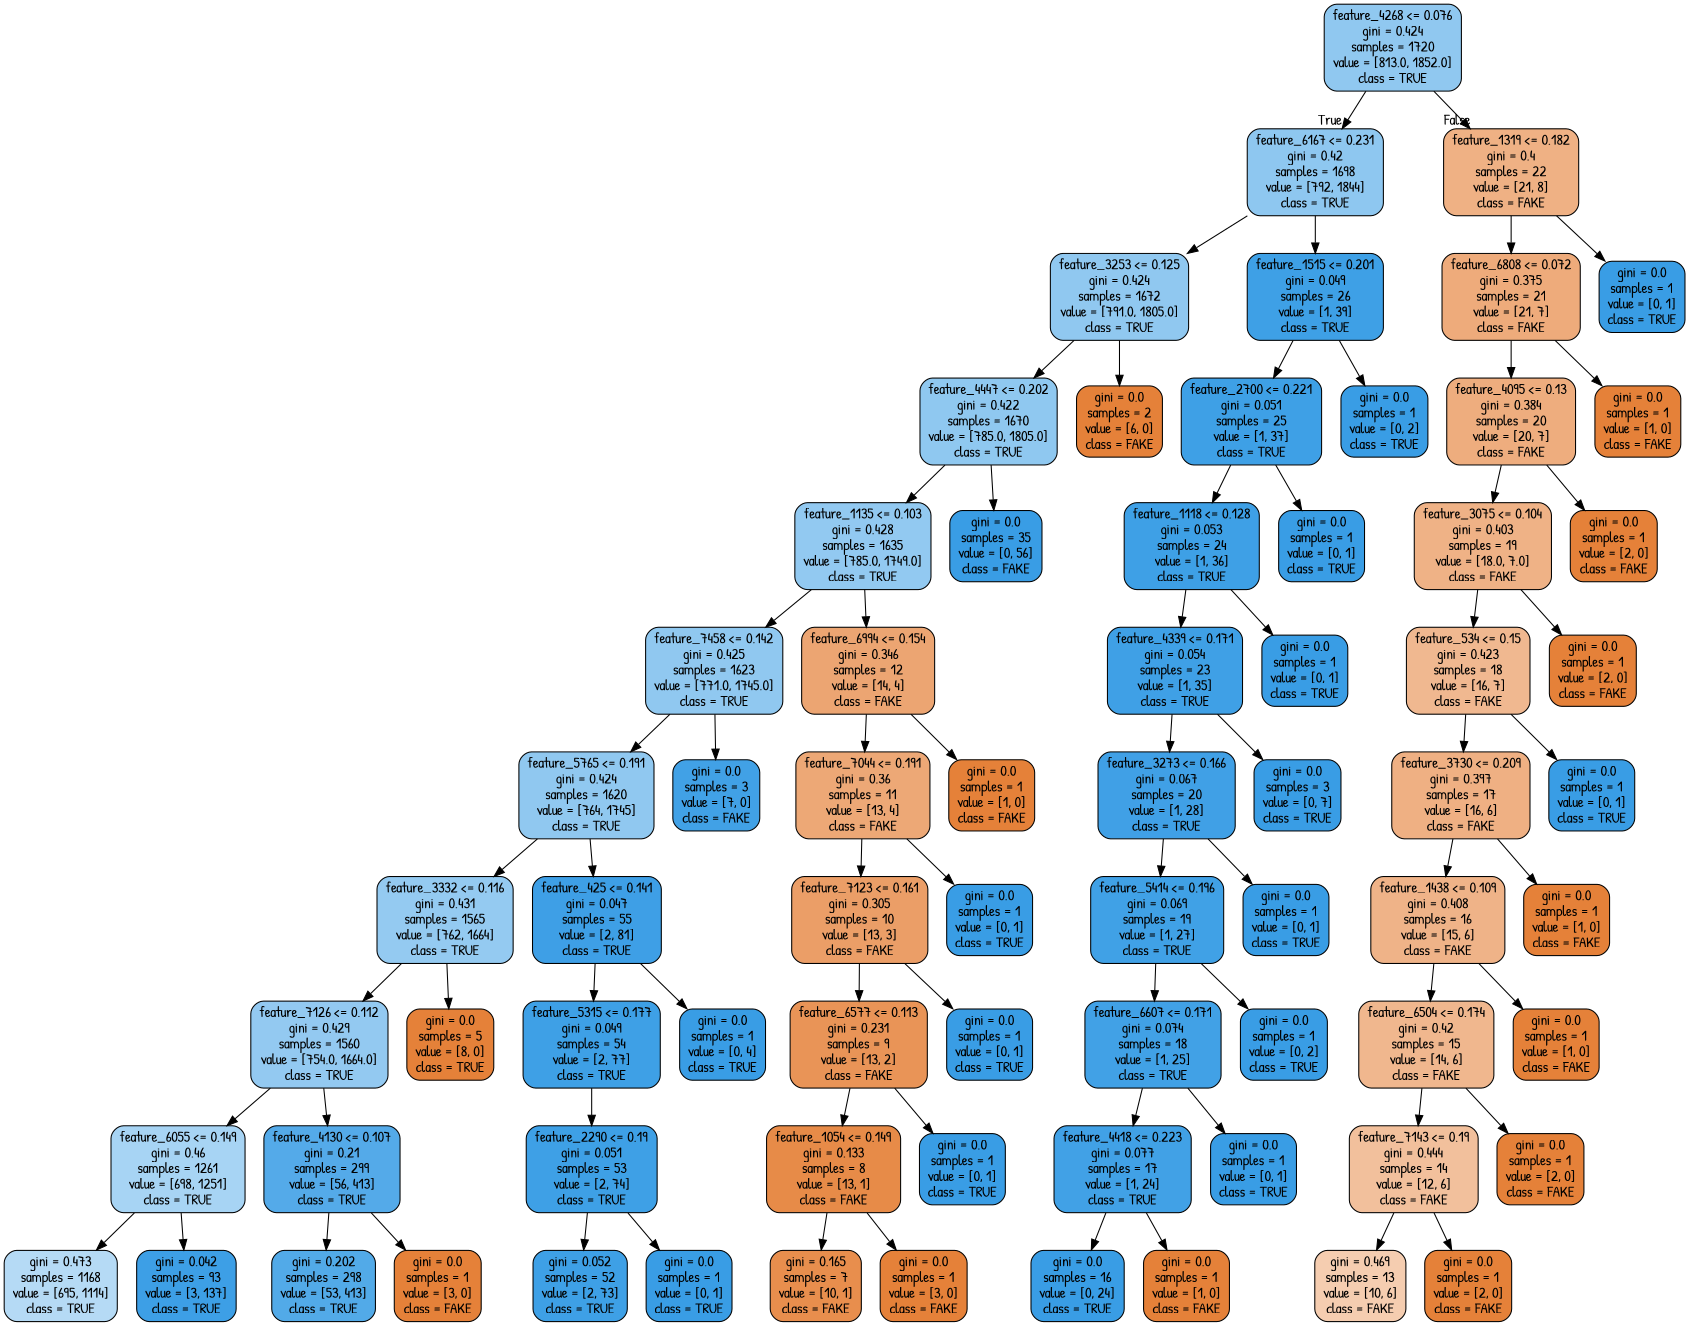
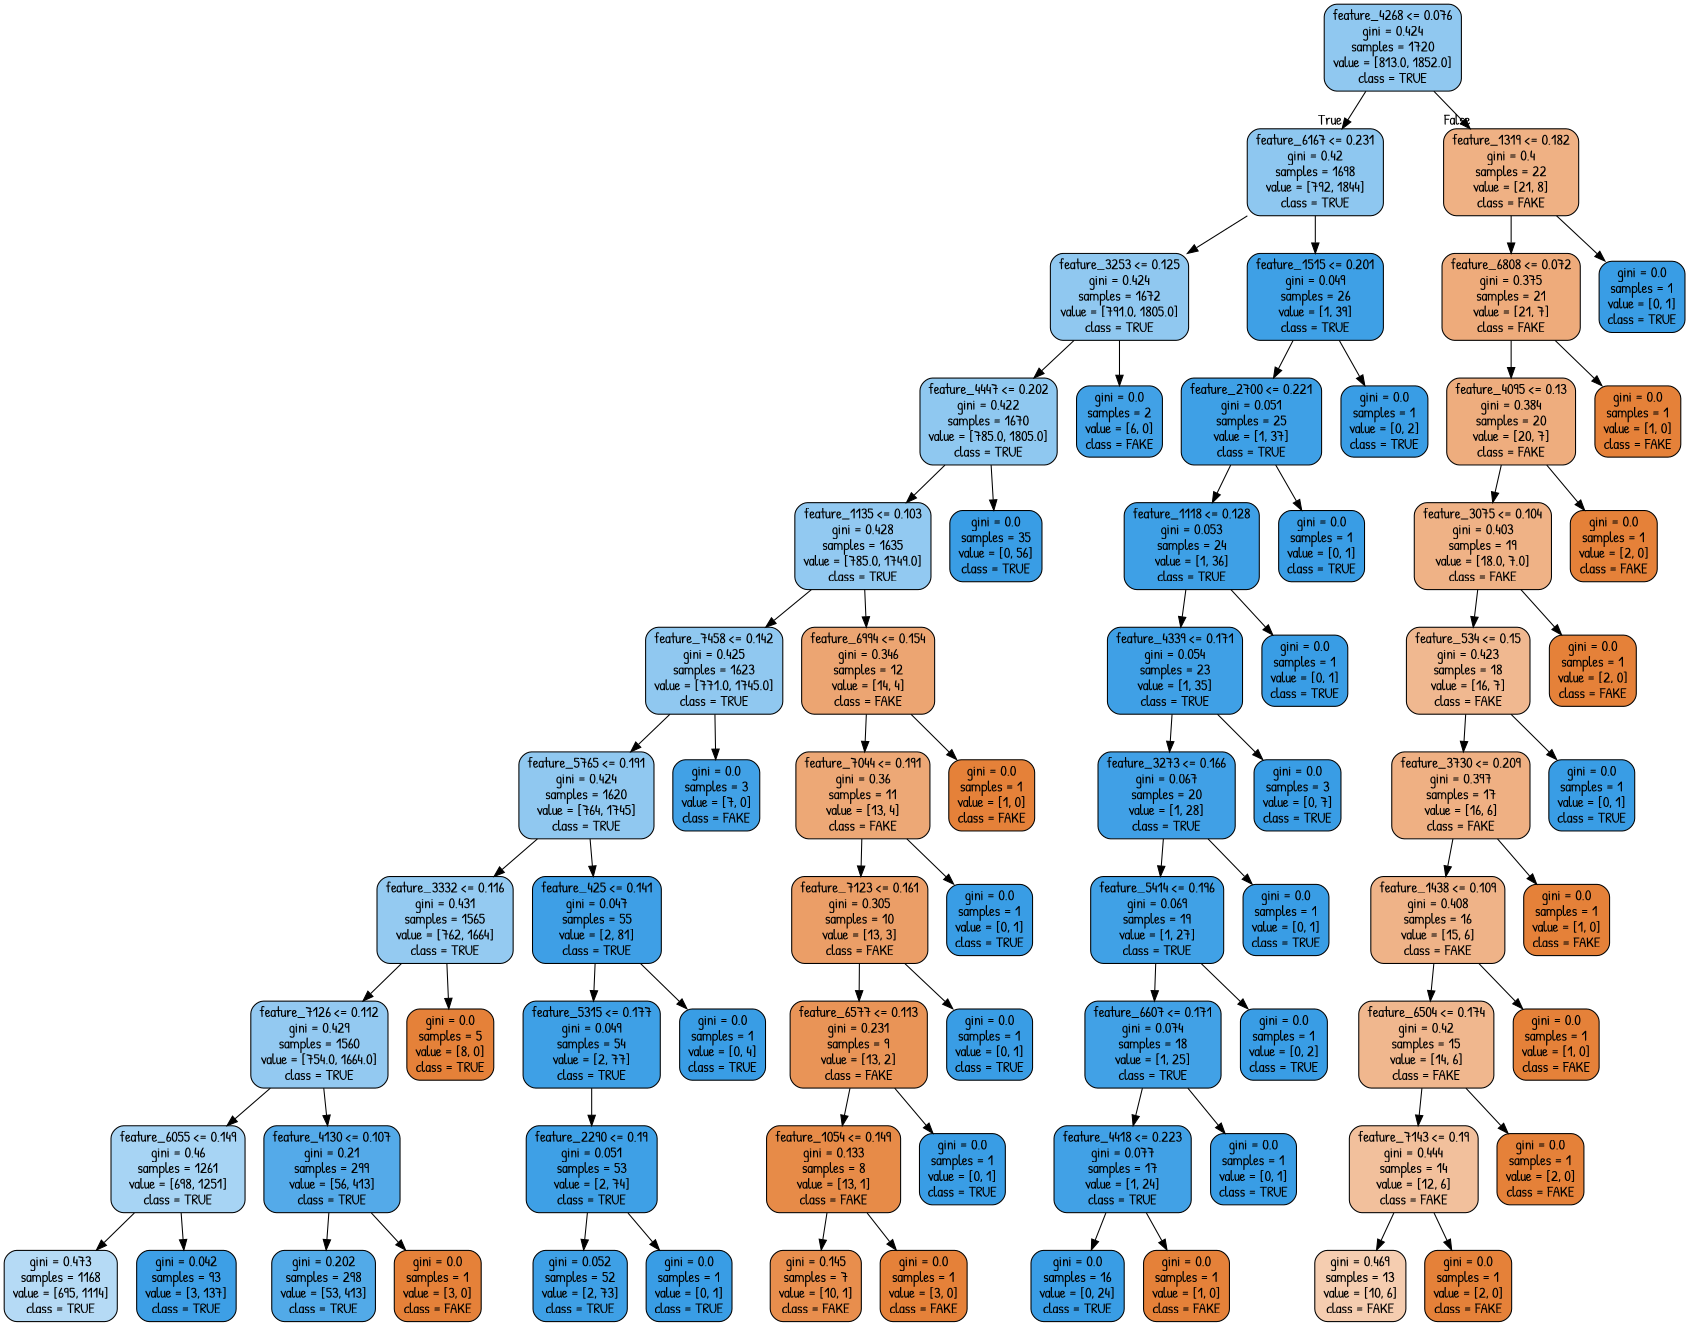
node "gini = 0.0 samples = 2 value = [6, 0] class = FAKE": fillcolor #e58139 -> #41a1e6
node "gini = 0.0 samples = 35 value = [0, 56] class = FAKE": label "gini = 0.0 samples = 35 value = [0, 56] class = FAKE" -> "gini = 0.0 samples = 35 value = [0, 56] class = TRUE"
node "gini = 0.165 samples = 7 value = [10, 1] class = FAKE": label "gini = 0.165 samples = 7 value = [10, 1] class = FAKE" -> "gini = 0.145 samples = 7 value = [10, 1] class = FAKE"
